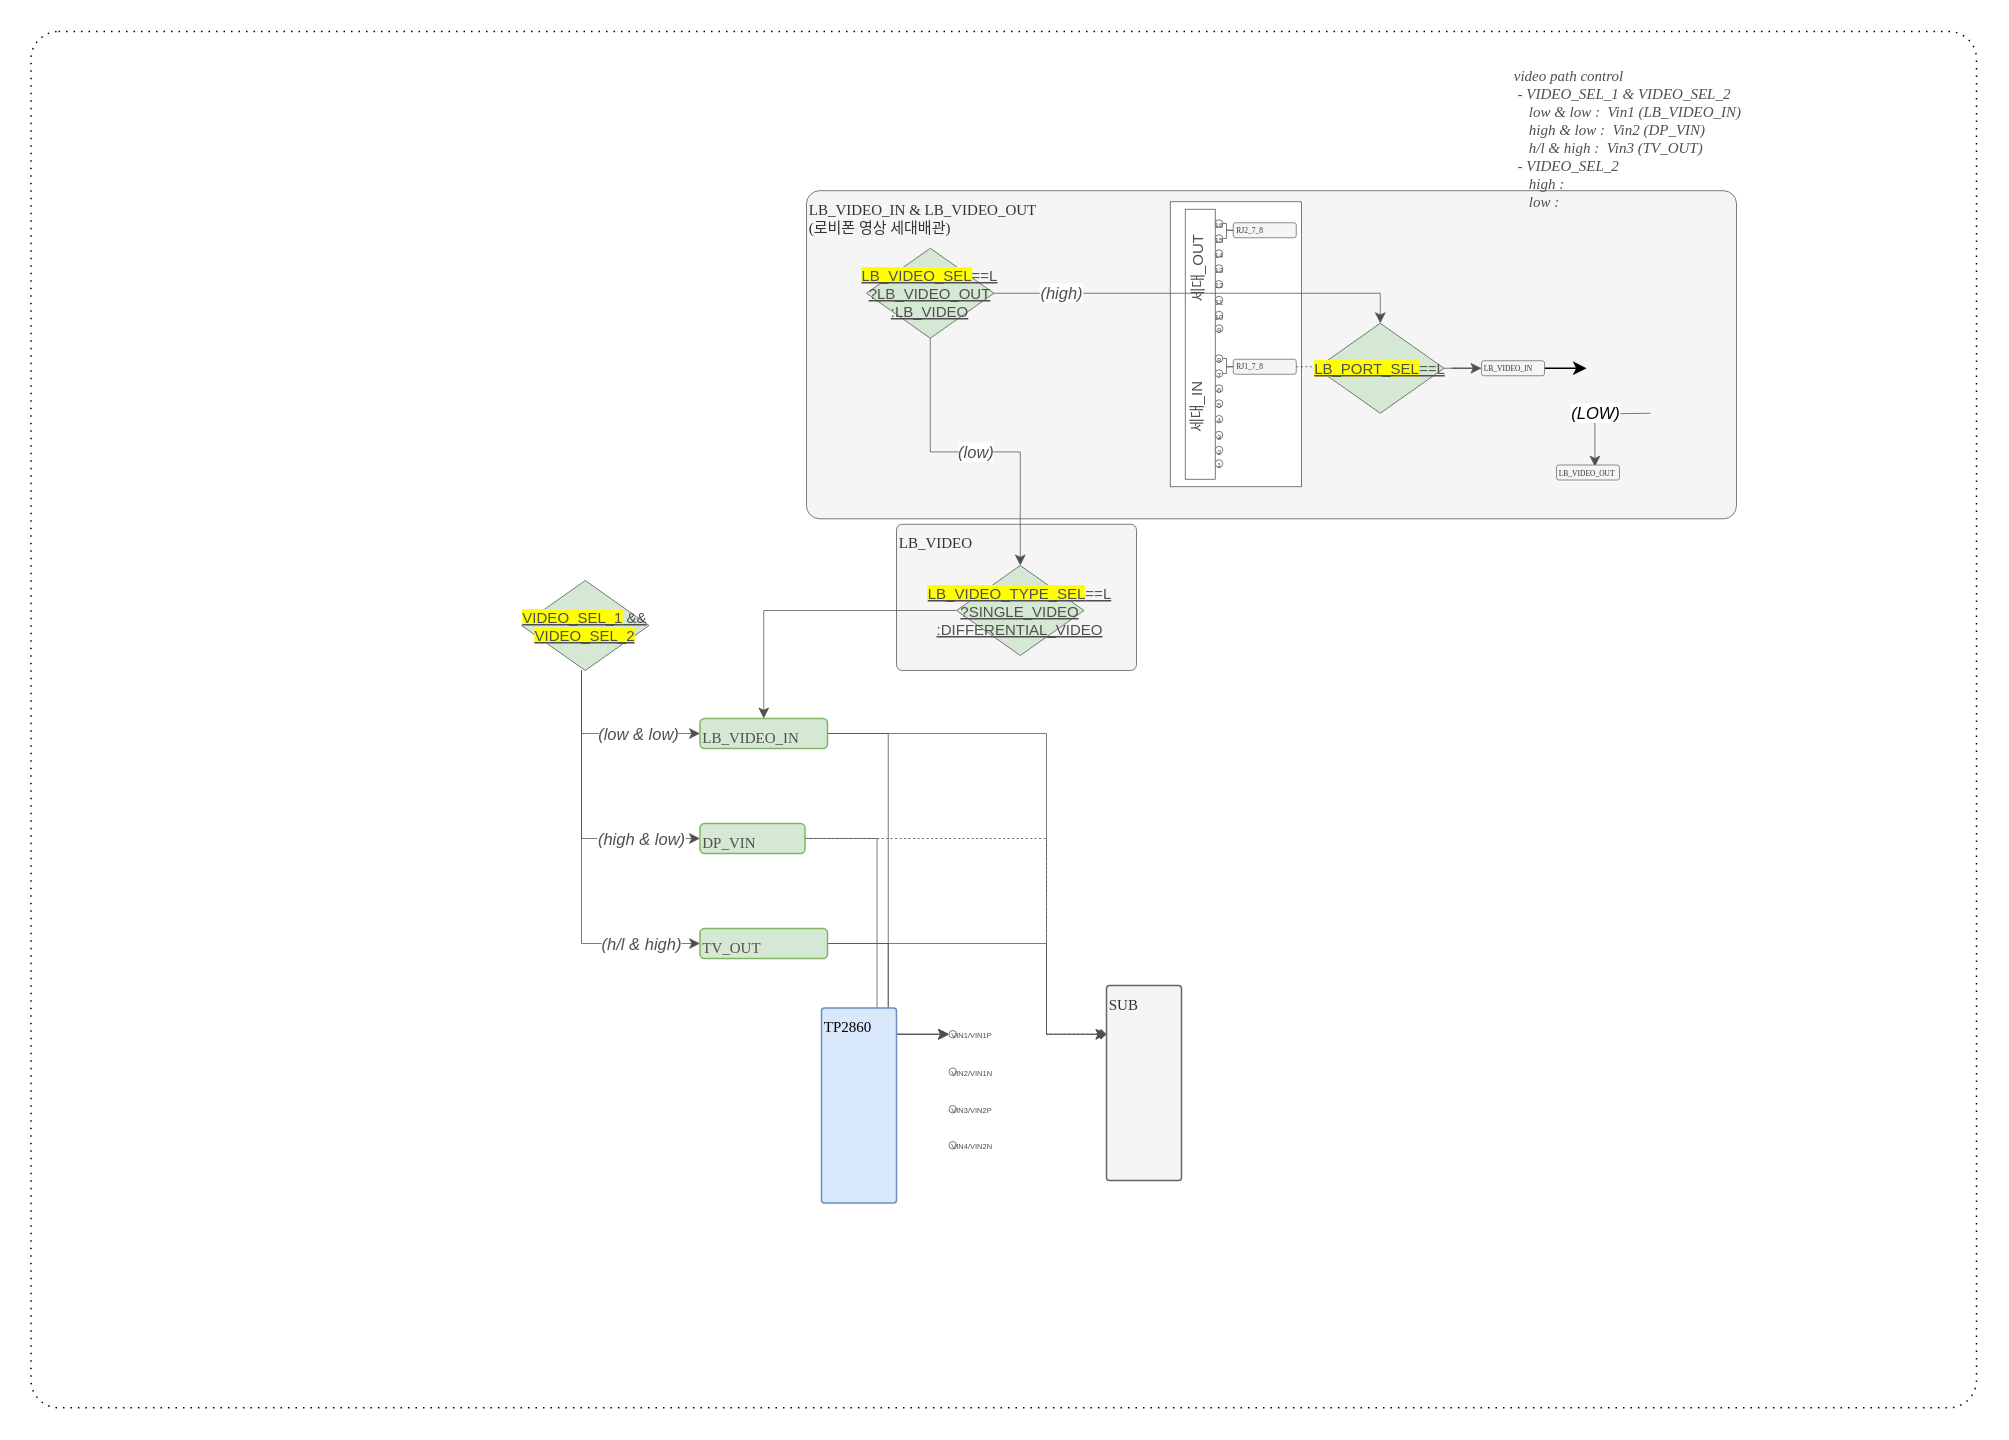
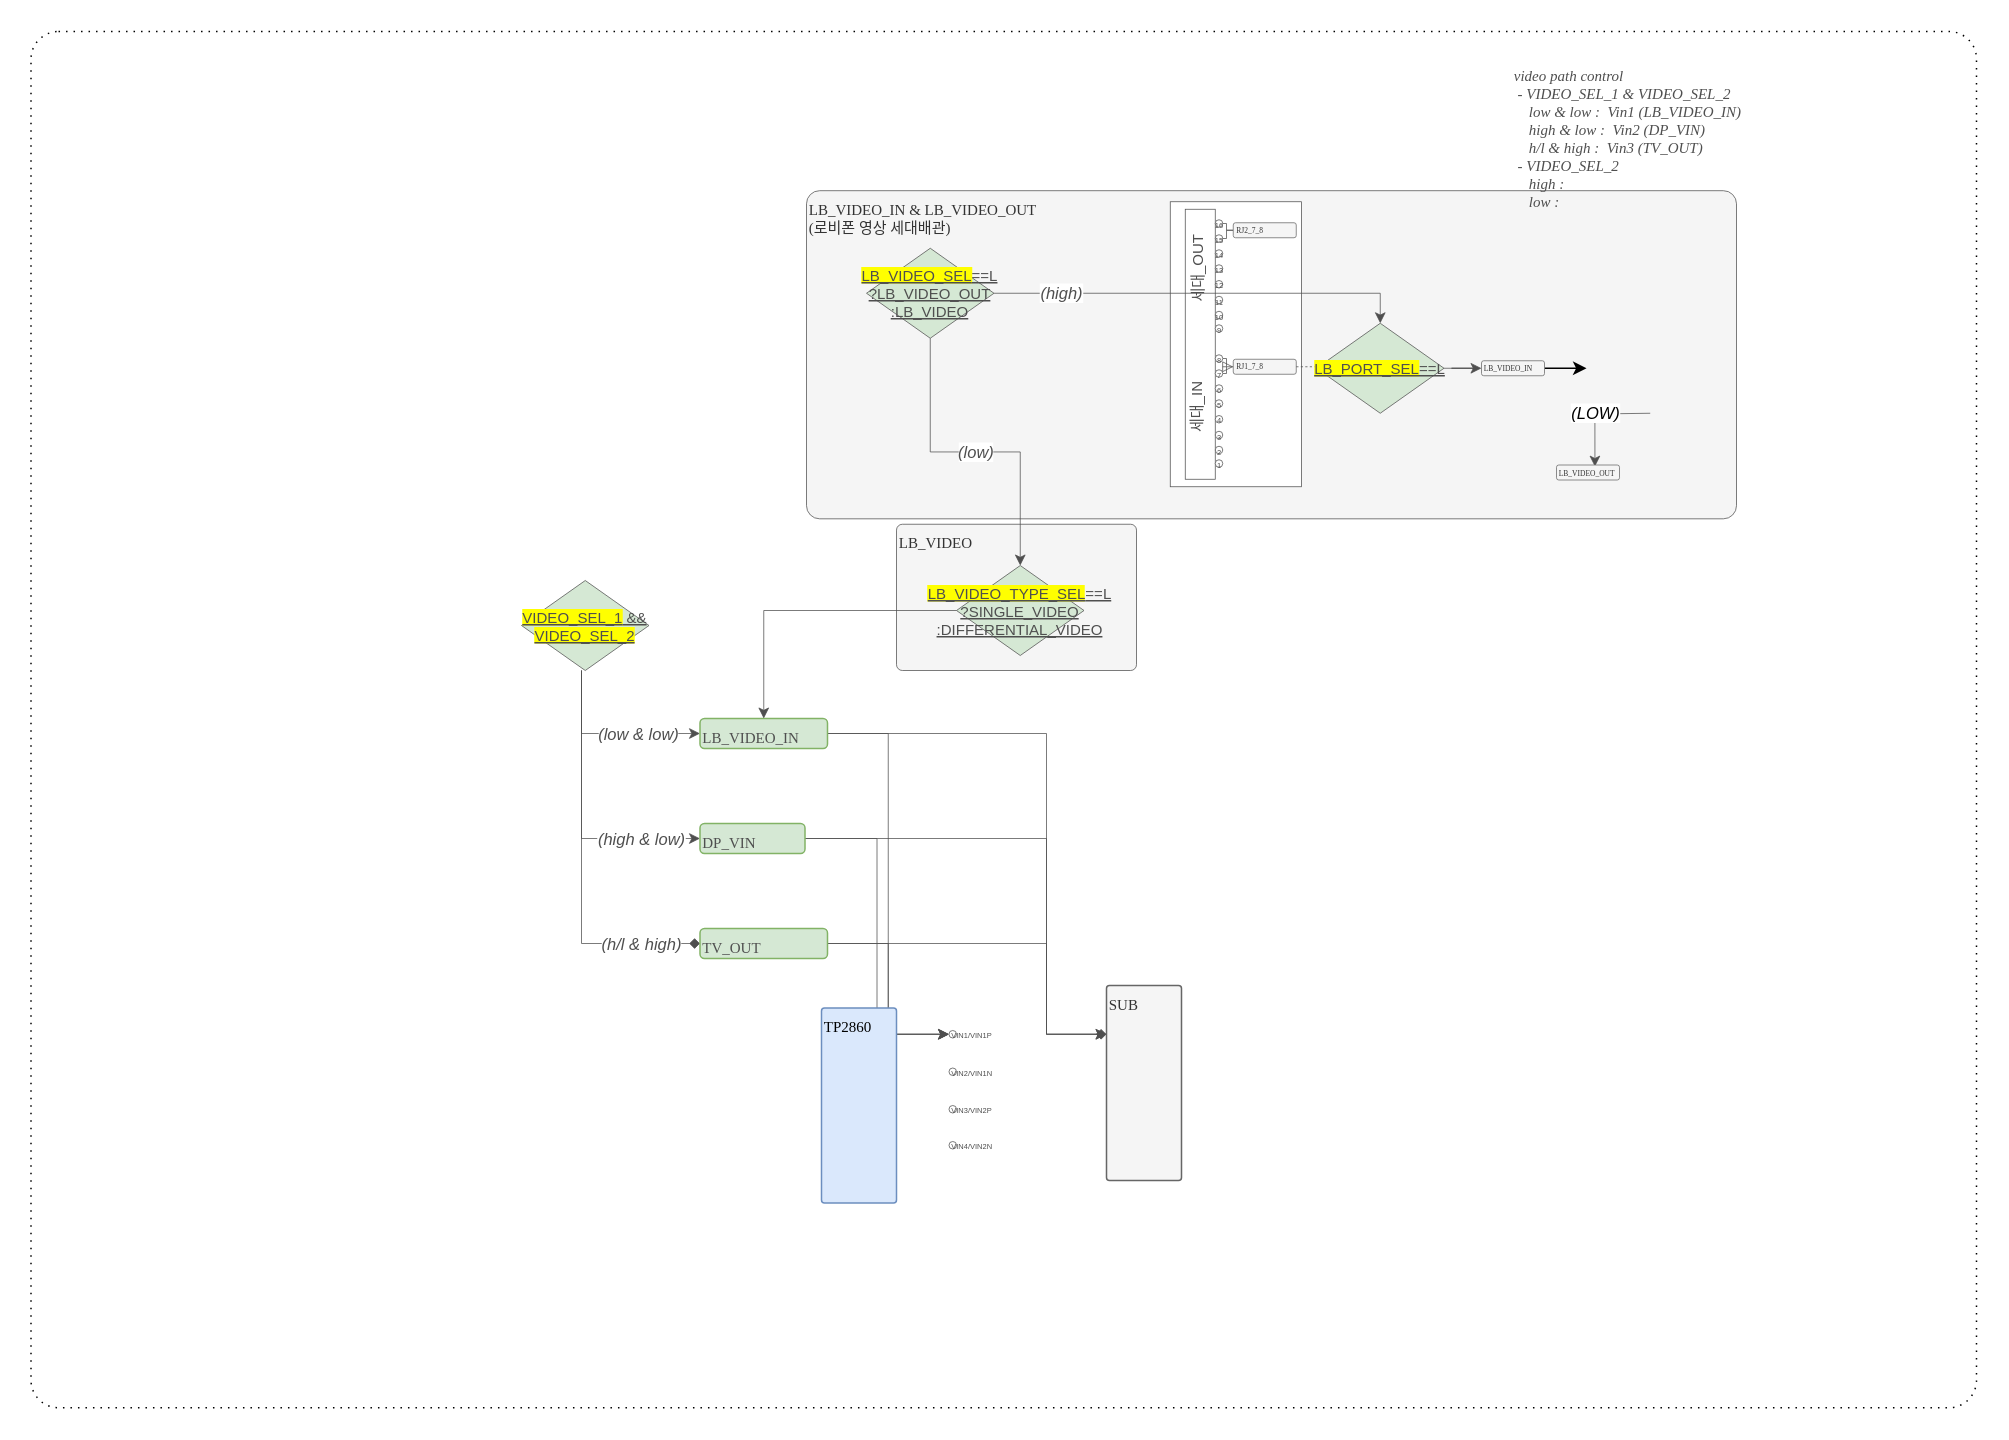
edge "8" -- "RJ1_7_8": arrowhead none -> block
edge "DP_VIN" -> "SUB": style dashed -> solid
edge "VIDEO_SEL_1 && VIDEO_SEL_2" -> "TV_OUT": arrowhead classic -> diamond
